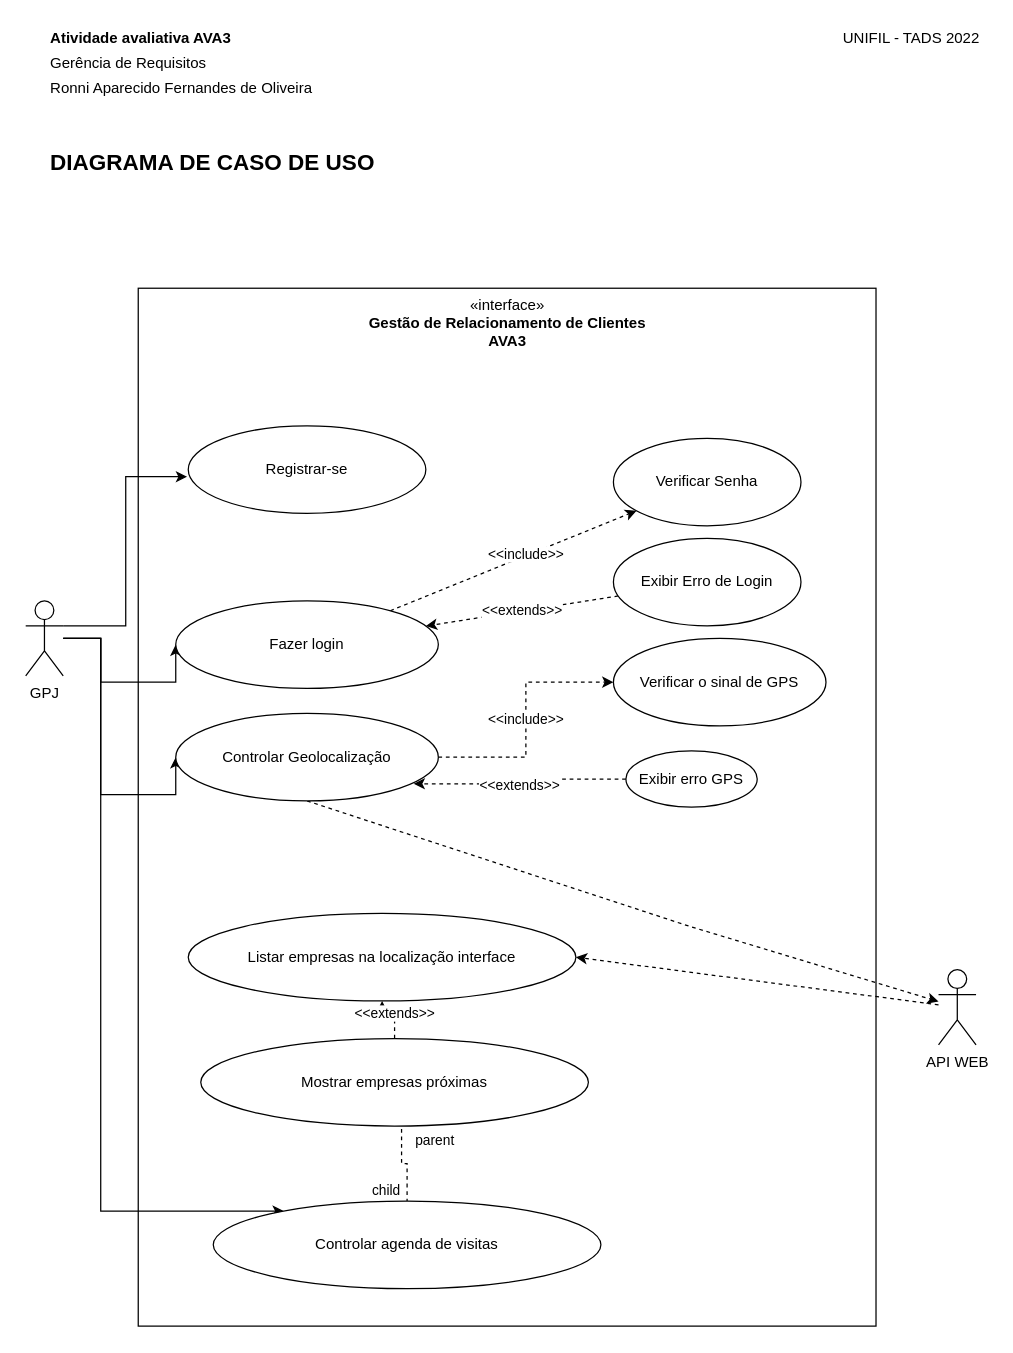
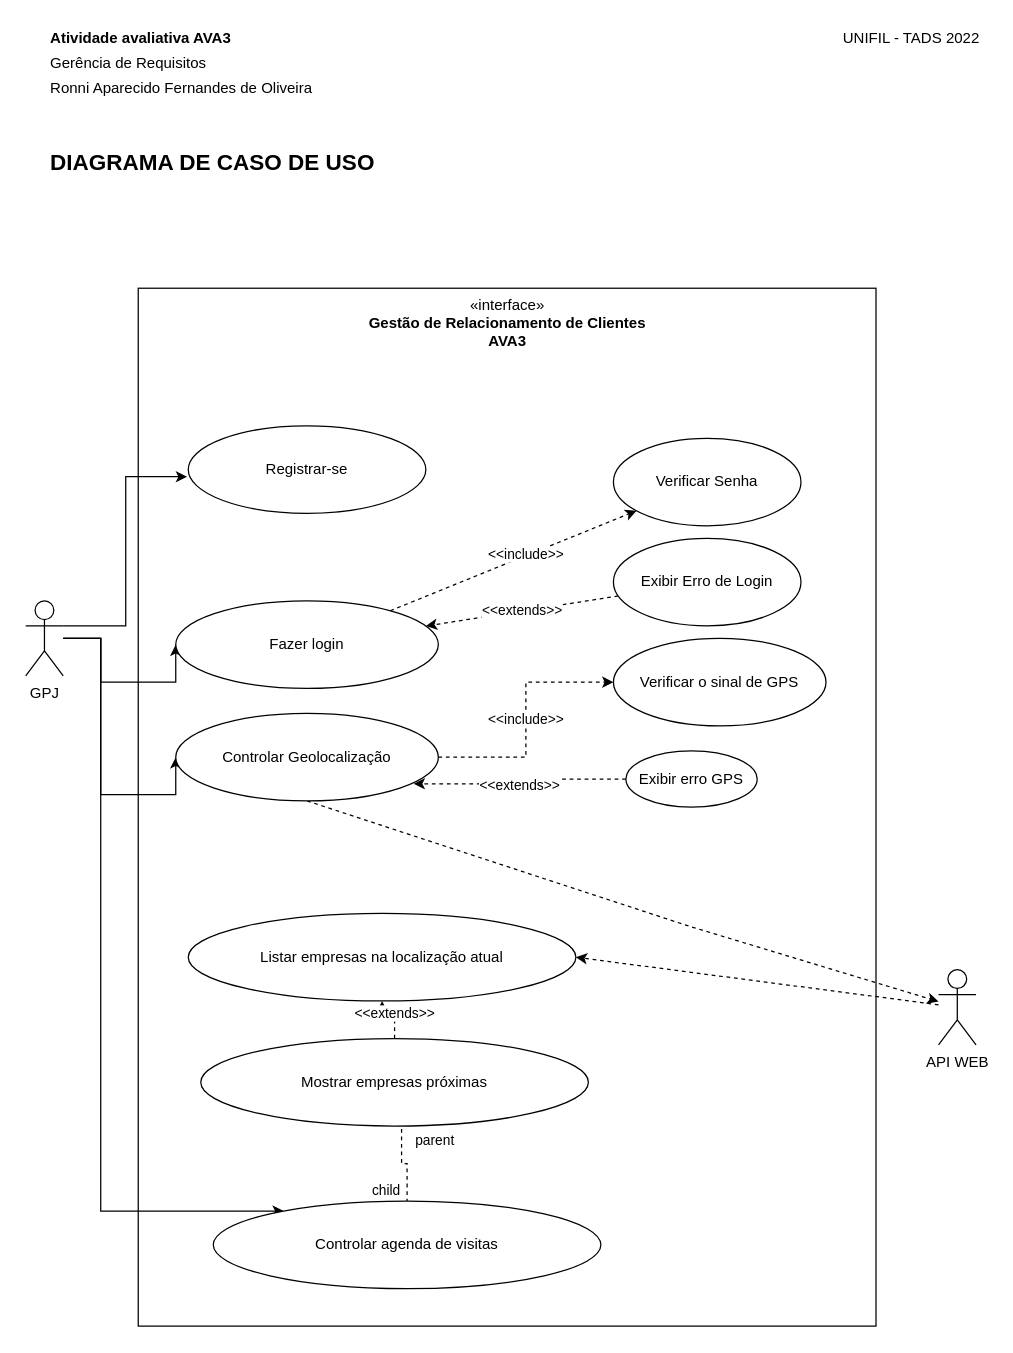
node "Listar empresas na localização interface": label "Listar empresas na localização interface" -> "Listar empresas na localização atual"
